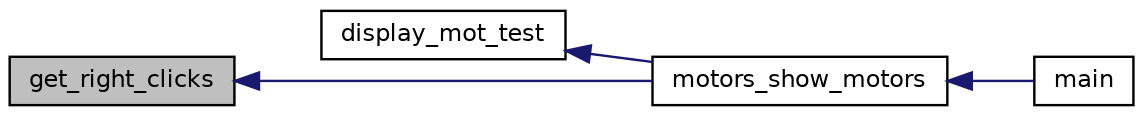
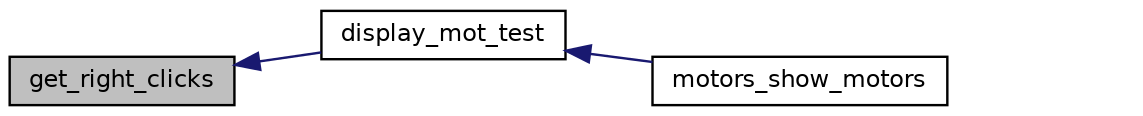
edge "motors_show_motors" -> "get_right_clicks": now "display_mot_test" -> "get_right_clicks"
node "main": removed
